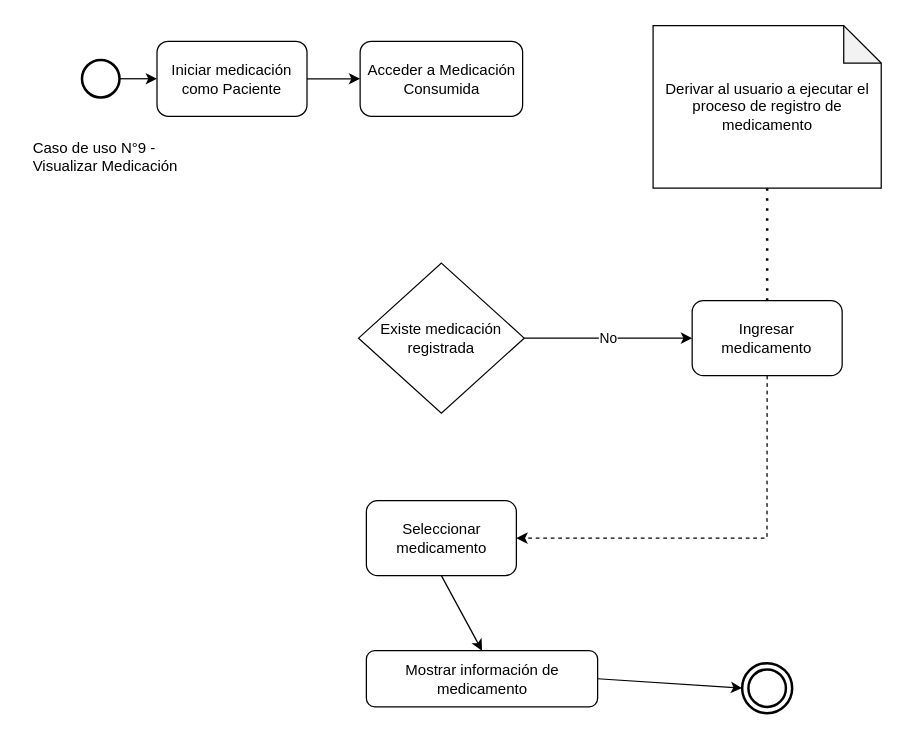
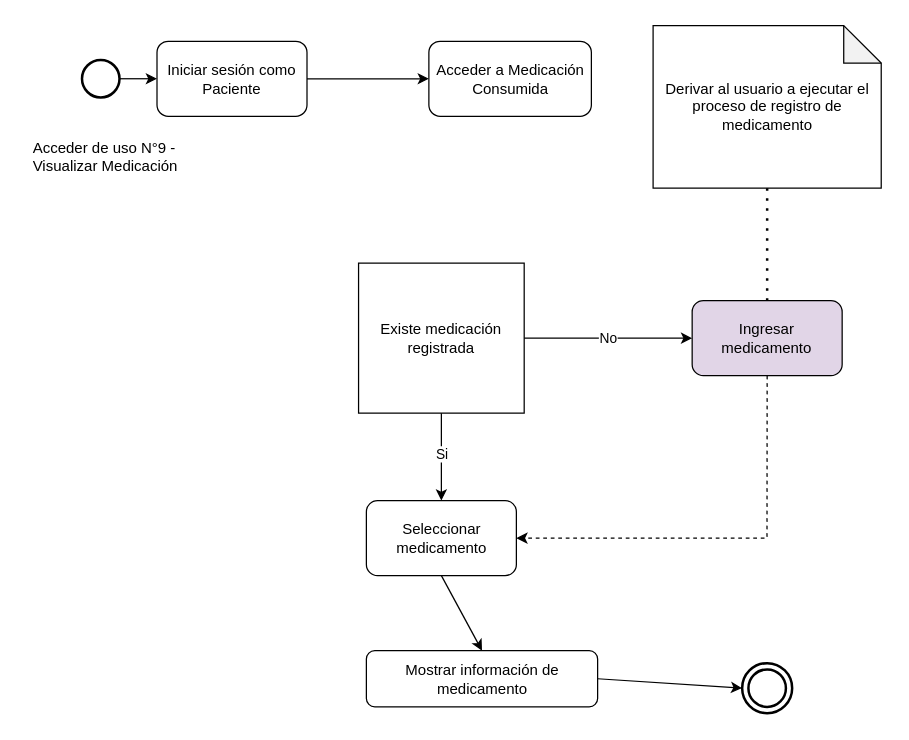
node "Iniciar medicación como Paciente": label "Iniciar medicación como Paciente" -> "Iniciar sesión como Paciente"
node "Acceder a Medicación Consumida": moved (441, 79) -> (510, 79)
node "Caso de uso N°9 - Visualizar Medicación": label "Caso de uso N°9 - Visualizar Medicación" -> "Acceder de uso N°9 - Visualizar Medicación"
node "Existe medicación registrada": shape diamond -> rectangle
node "Ingresar medicamento": fillcolor #ffffff -> #e1d5e7
edge "Existe medicación registrada" -> "Seleccionar medicamento": added, label "Si"
